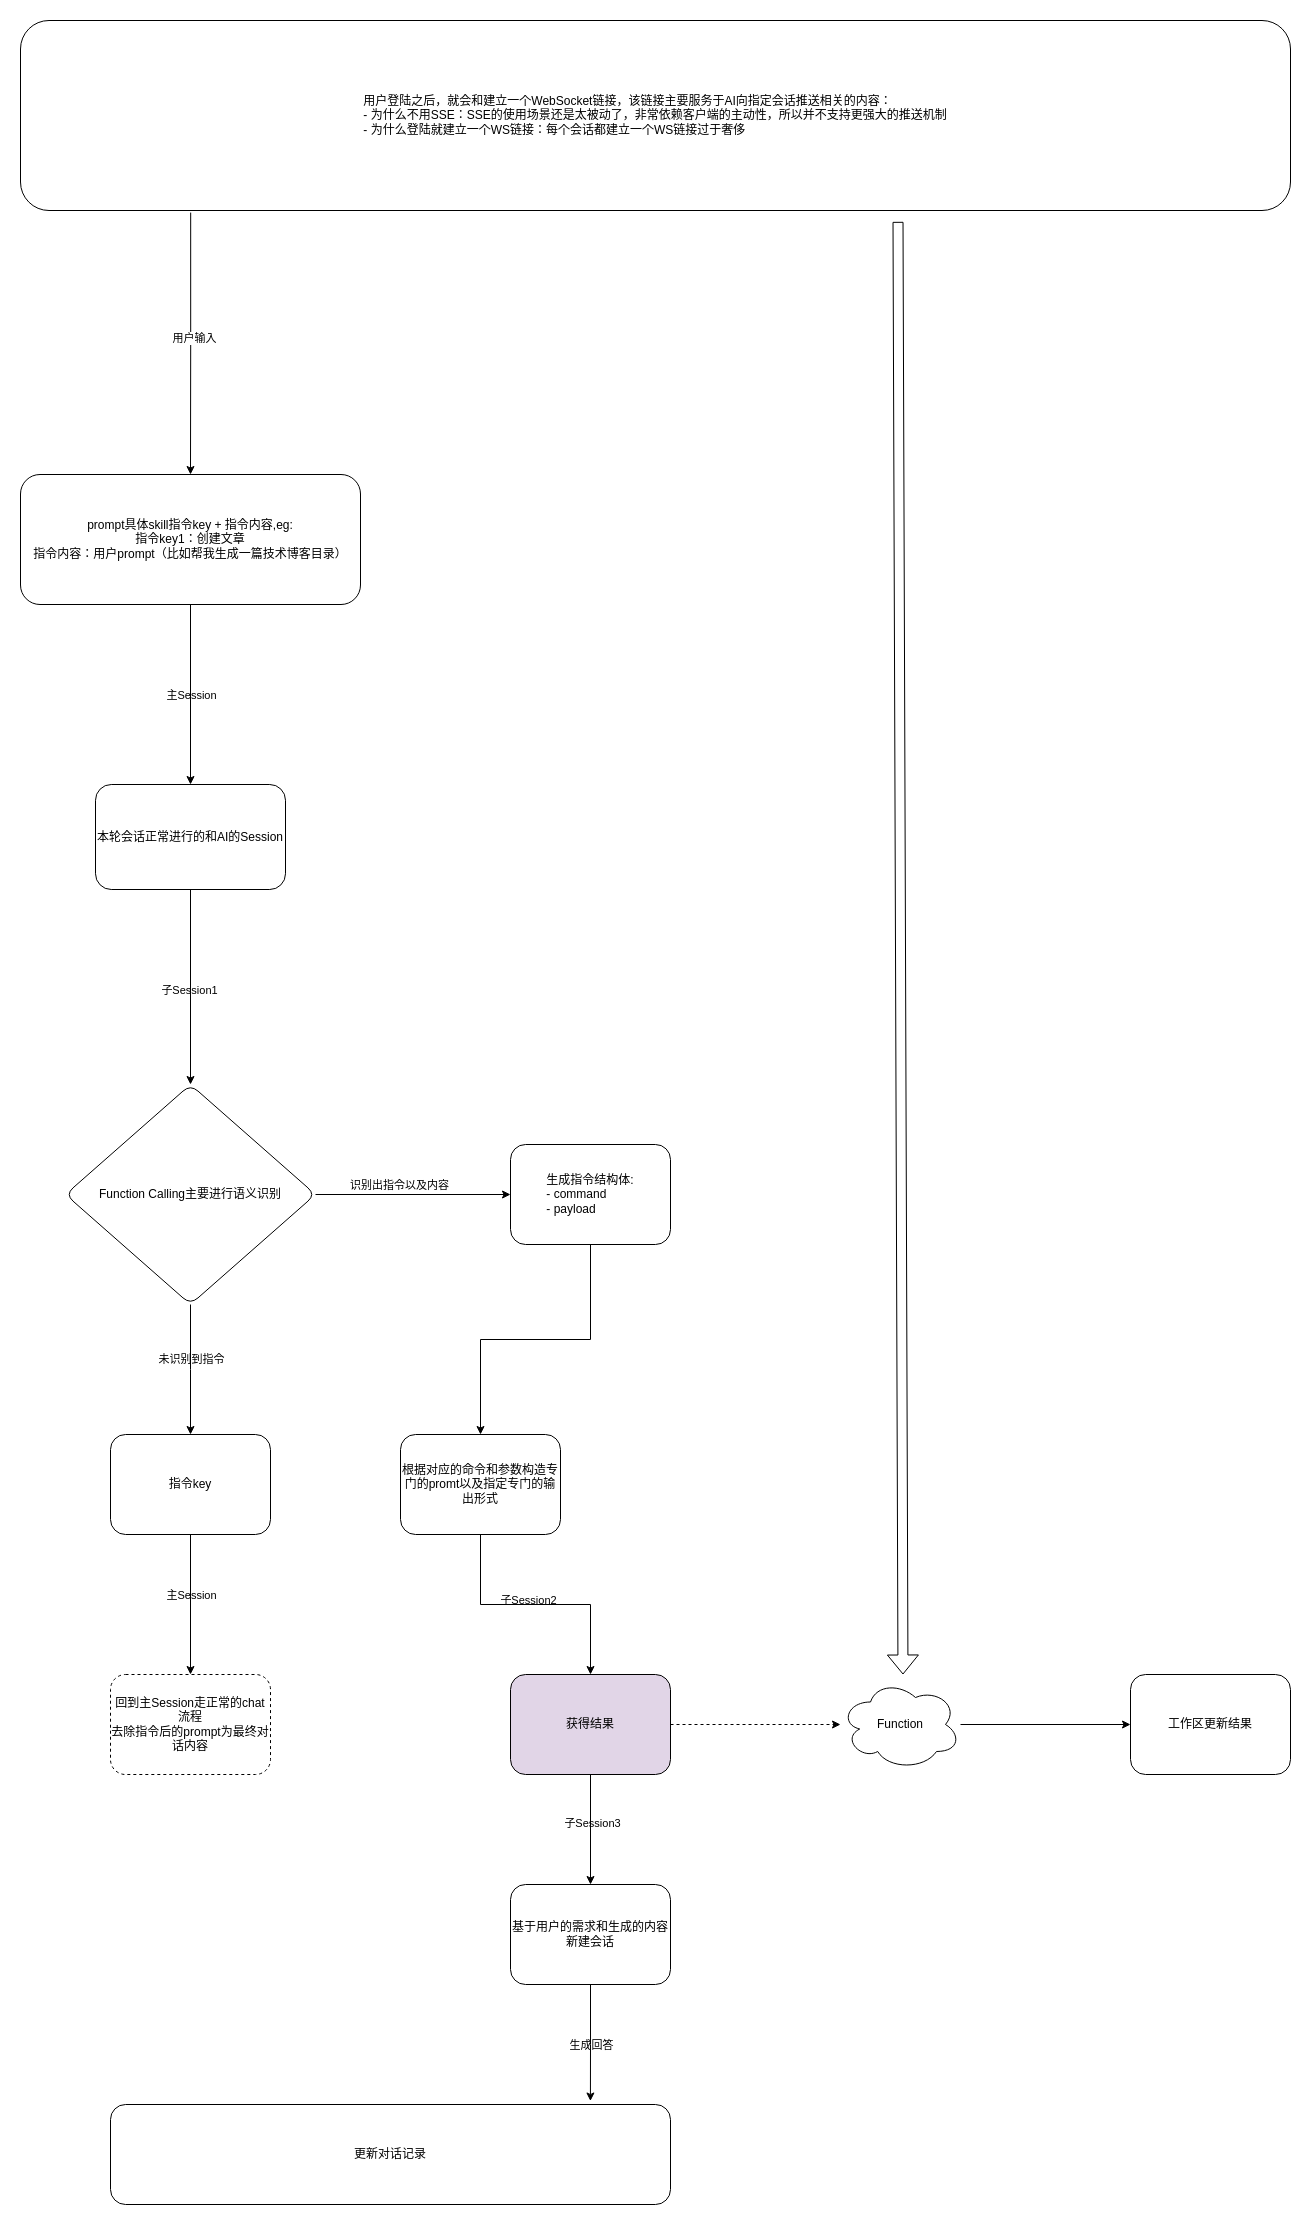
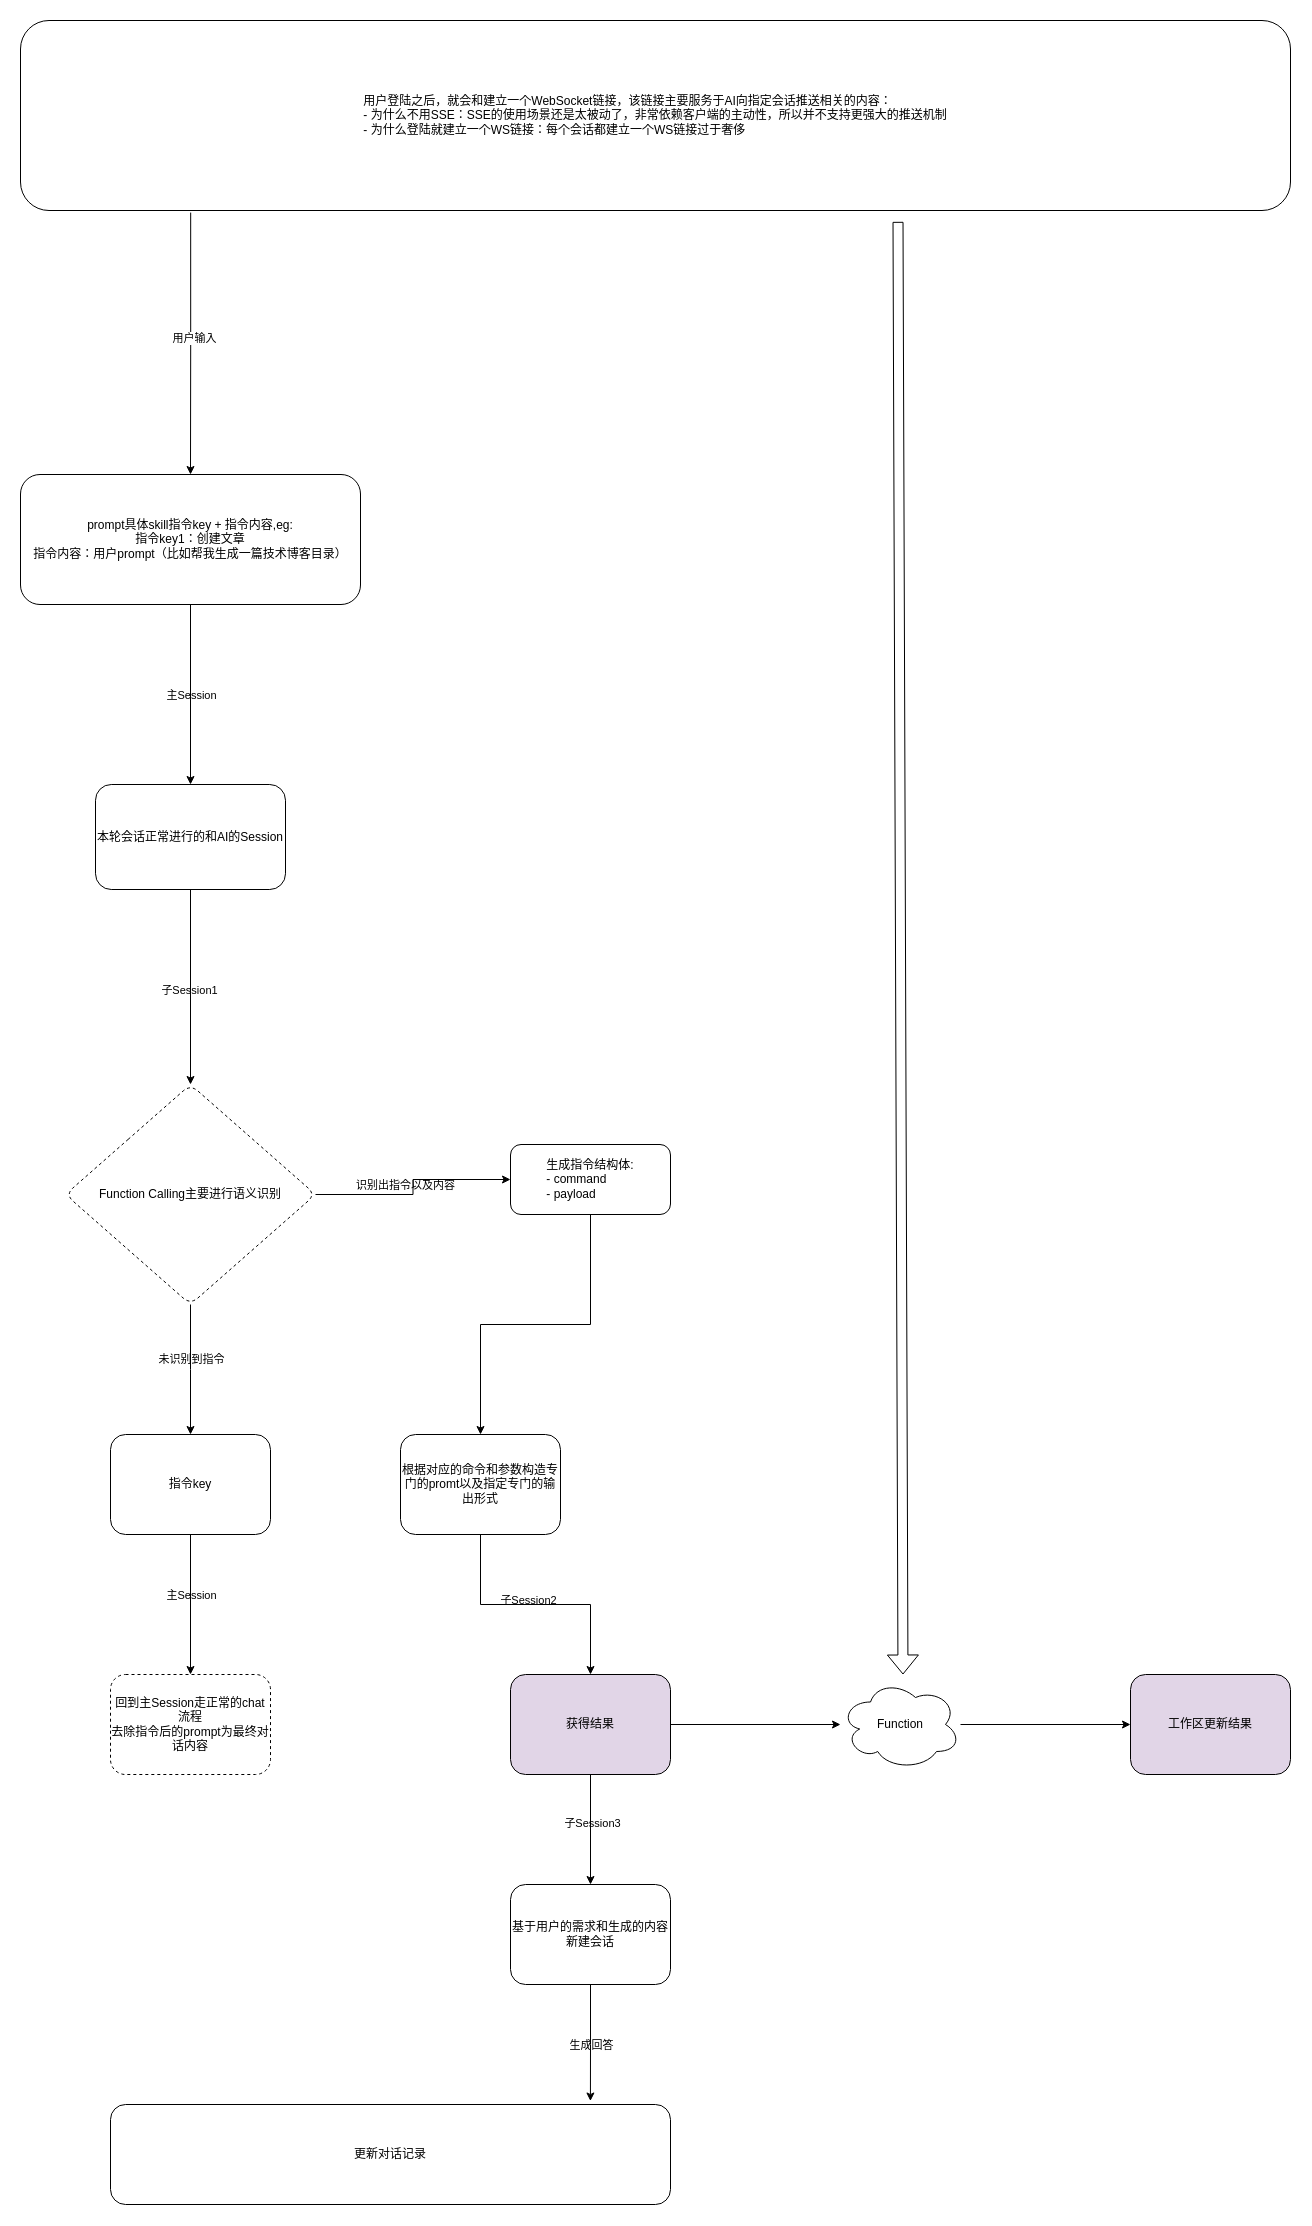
node "Function Calling主要进行语义识别": style solid -> dashed
node "生成指令结构体: - command - payload": size 160x100 -> 160x70
edge "获得结果" -> "Function": style dashed -> solid
node "工作区更新结果": fillcolor #ffffff -> #e1d5e7
